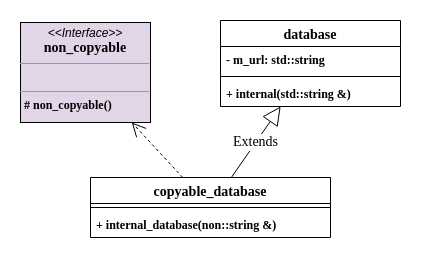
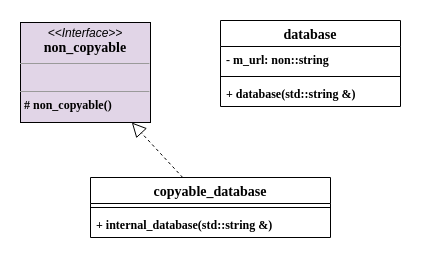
node "- m_url: std::string": label "- m_url: std::string" -> "- m_url: non::string"
node "+ internal(std::string &)": label "+ internal(std::string &)" -> "+ database(std::string &)"
edge "copyable_database" -> "<<Interface>> non_copyable # non_copyable()": arrowhead open -> block
edge "copyable_database" -> "database": removed, label "Extends"
node "+ internal_database(non::string &)": label "+ internal_database(non::string &)" -> "+ internal_database(std::string &)"
